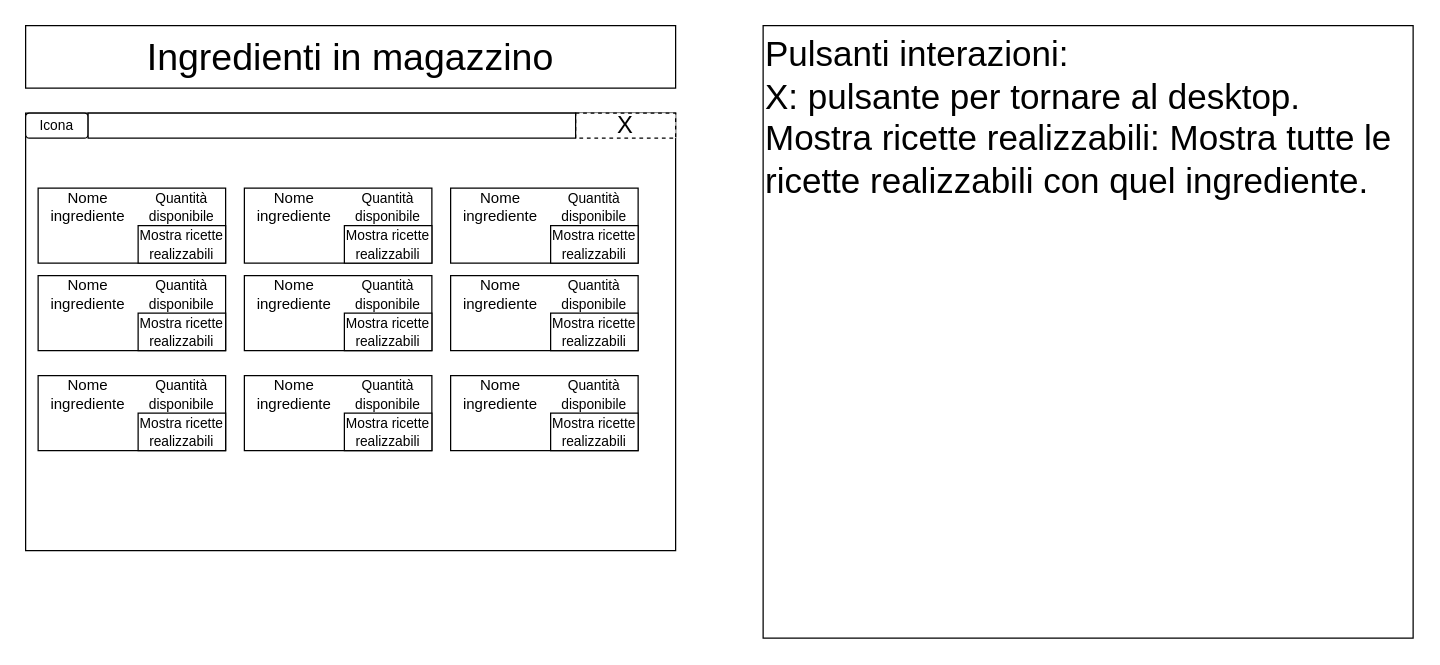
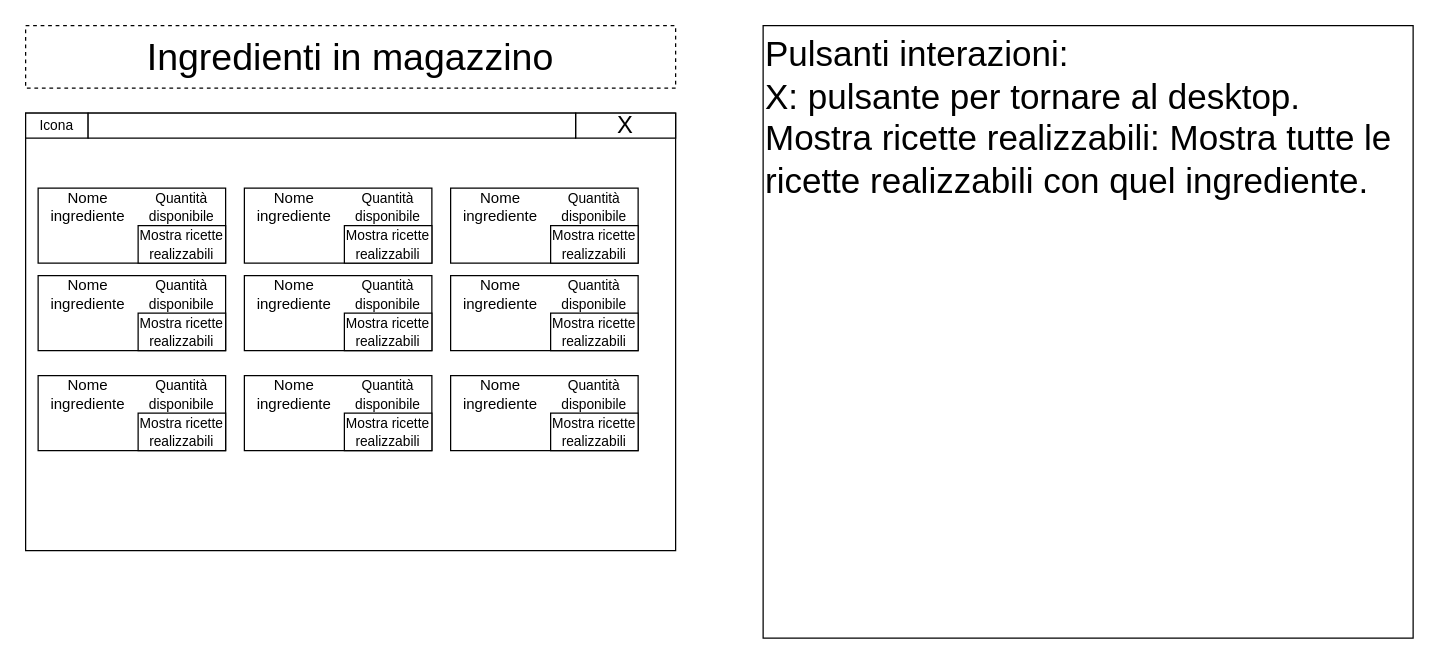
node "Ingredienti in magazzino": style solid -> dashed
node "Icona": shape rounded rectangle -> rectangle
node "X": style dashed -> solid
